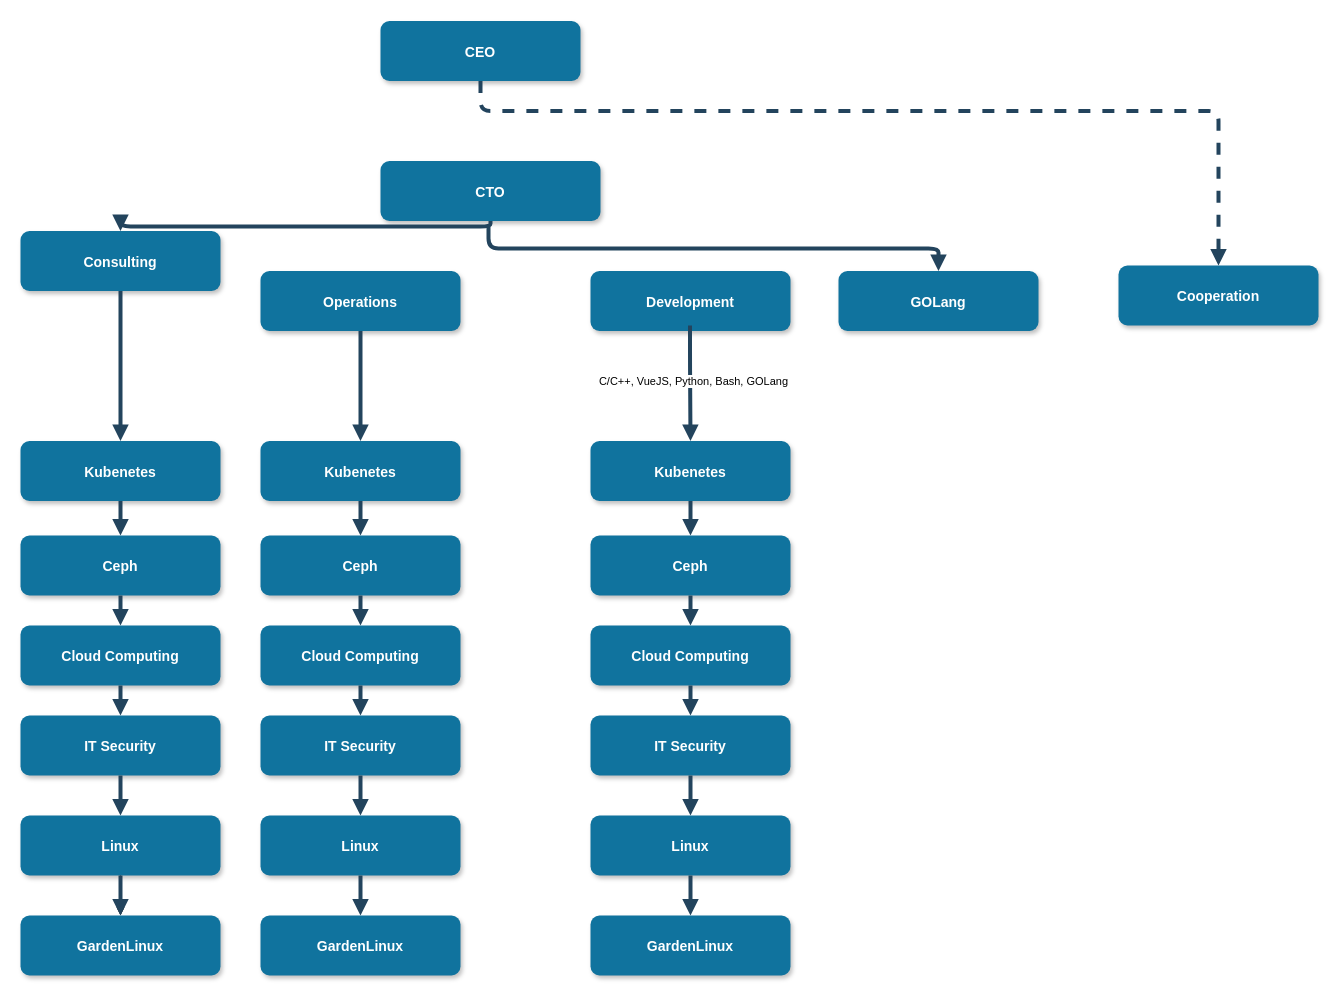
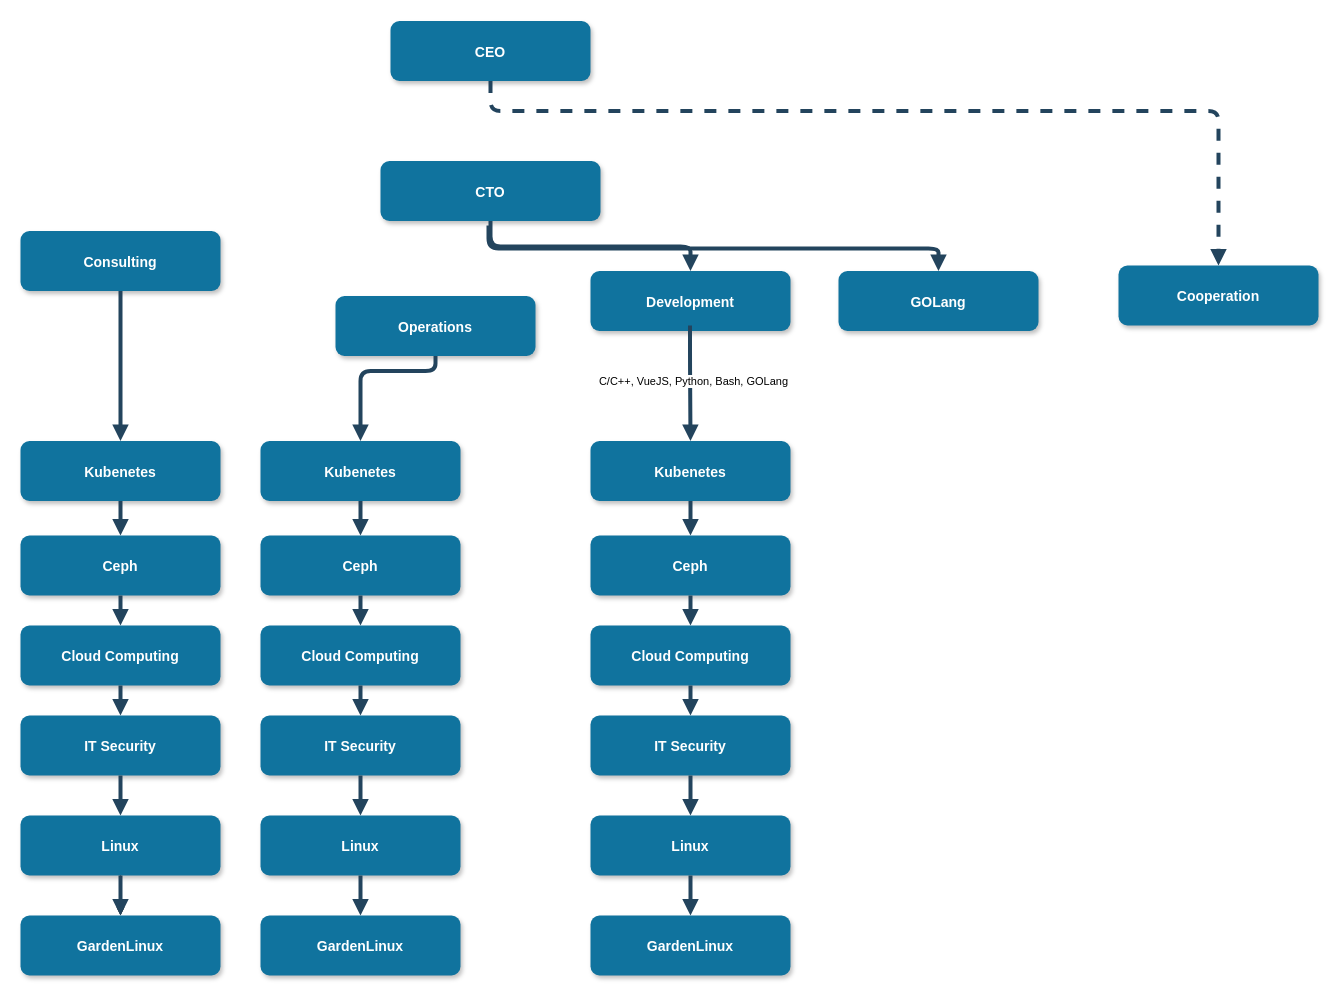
node "CEO": moved (481, 51) -> (491, 51)
edge "CTO" -> "Consulting": now "CTO" -> "Development"
node "Operations": moved (361, 301) -> (436, 326)
